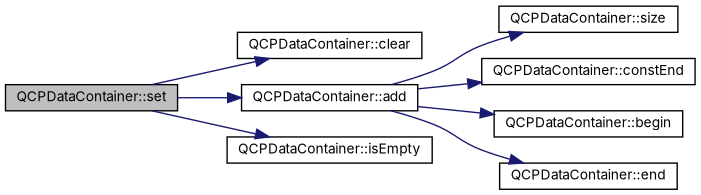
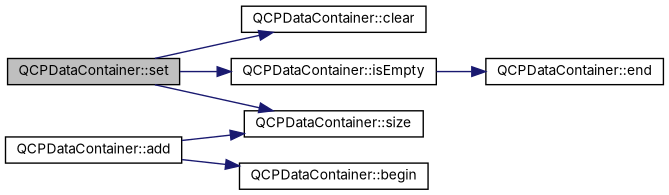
node "QCPDataContainer::constEnd": removed
edge "QCPDataContainer::set" -> "QCPDataContainer::add": now "QCPDataContainer::set" -> "QCPDataContainer::size"
edge "QCPDataContainer::add" -> "QCPDataContainer::end": now "QCPDataContainer::isEmpty" -> "QCPDataContainer::end"
